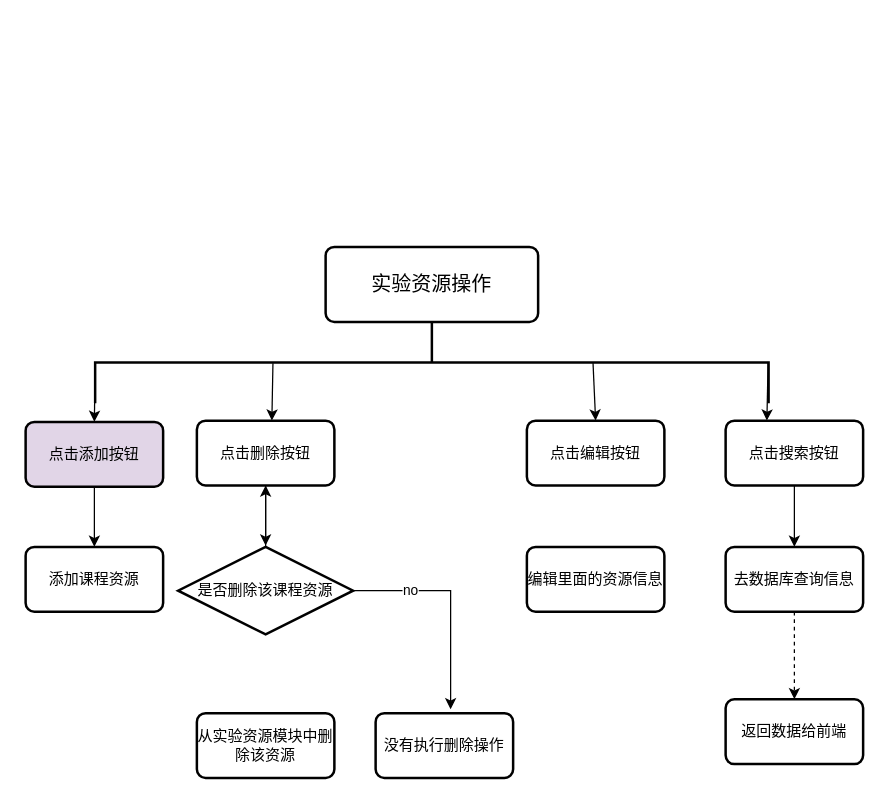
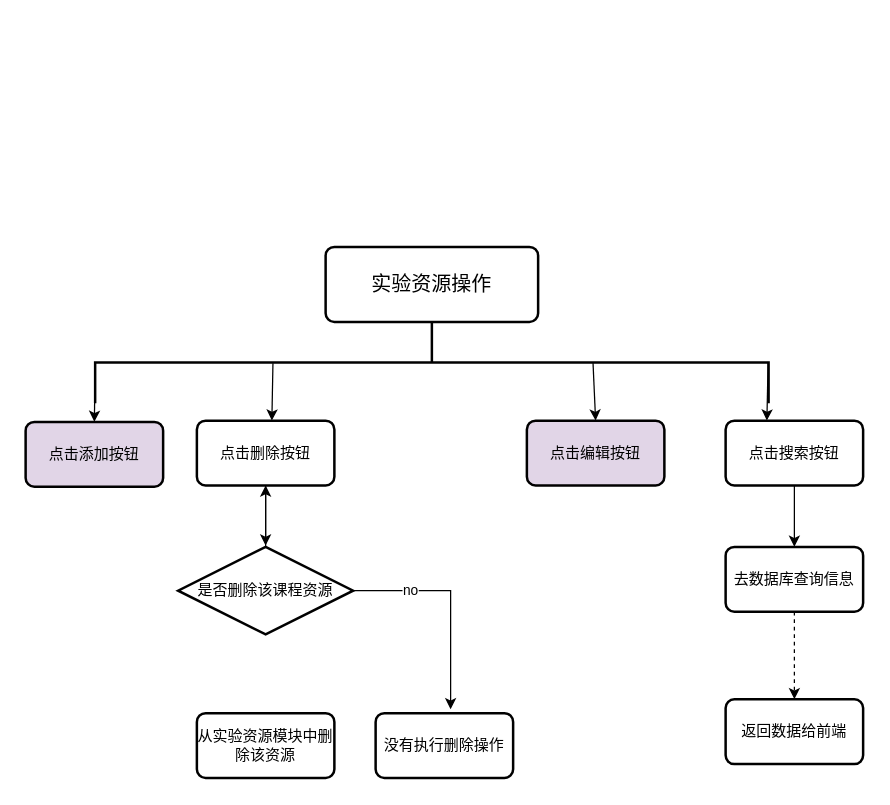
node "点击编辑按钮": fillcolor #ffffff -> #e1d5e7
edge "点击添加按钮" -> "添加课程资源": removed
node "添加课程资源": removed
node "编辑里面的资源信息": removed
